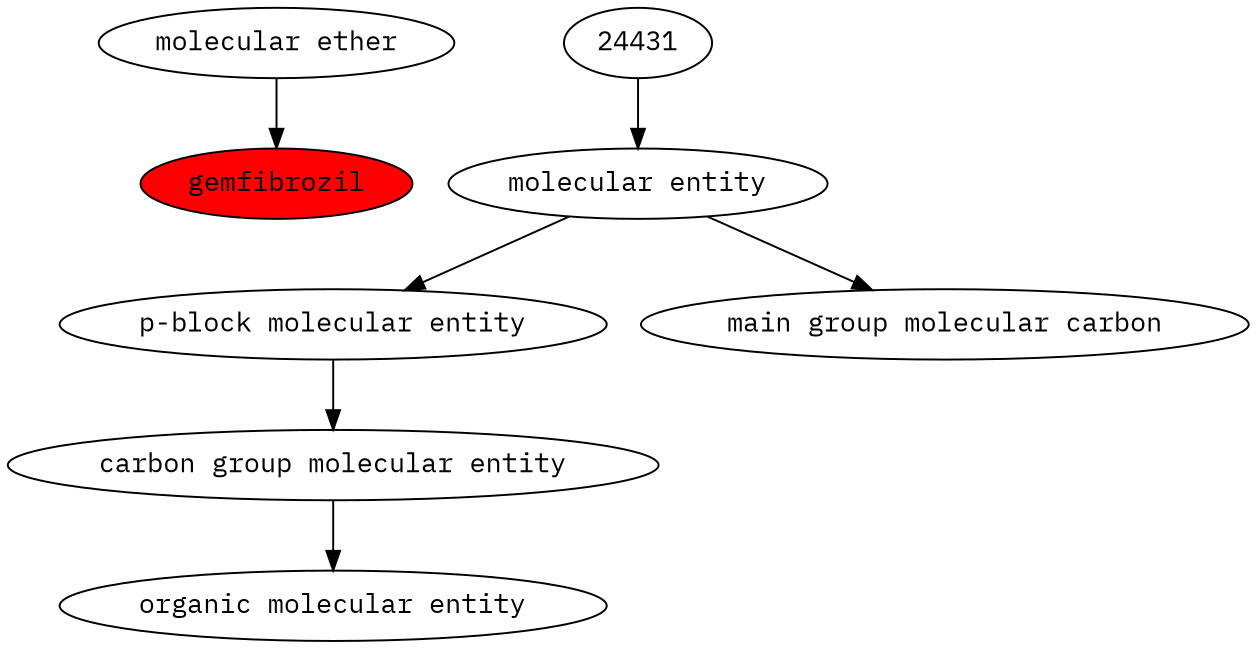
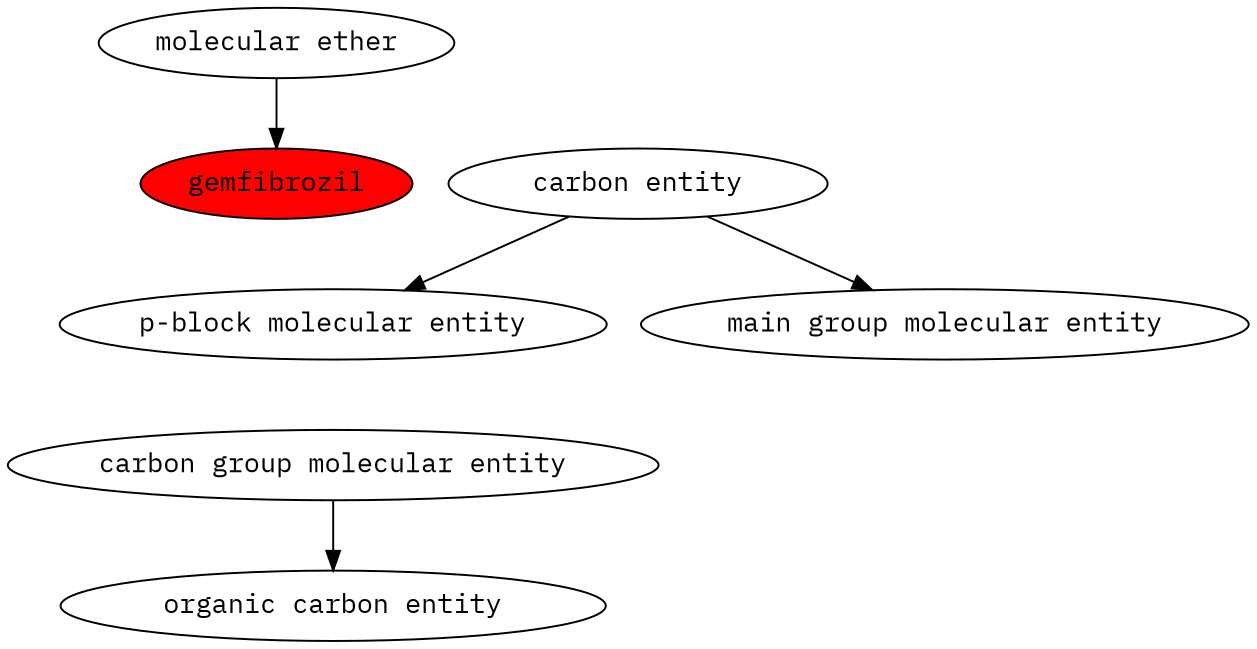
node "24431": removed
node "molecular entity": label "molecular entity" -> "carbon entity"
node "main group molecular carbon": label "main group molecular carbon" -> "main group molecular entity"
edge "p-block molecular entity" -> "carbon group molecular entity": removed
node "organic molecular entity": label "organic molecular entity" -> "organic carbon entity"
